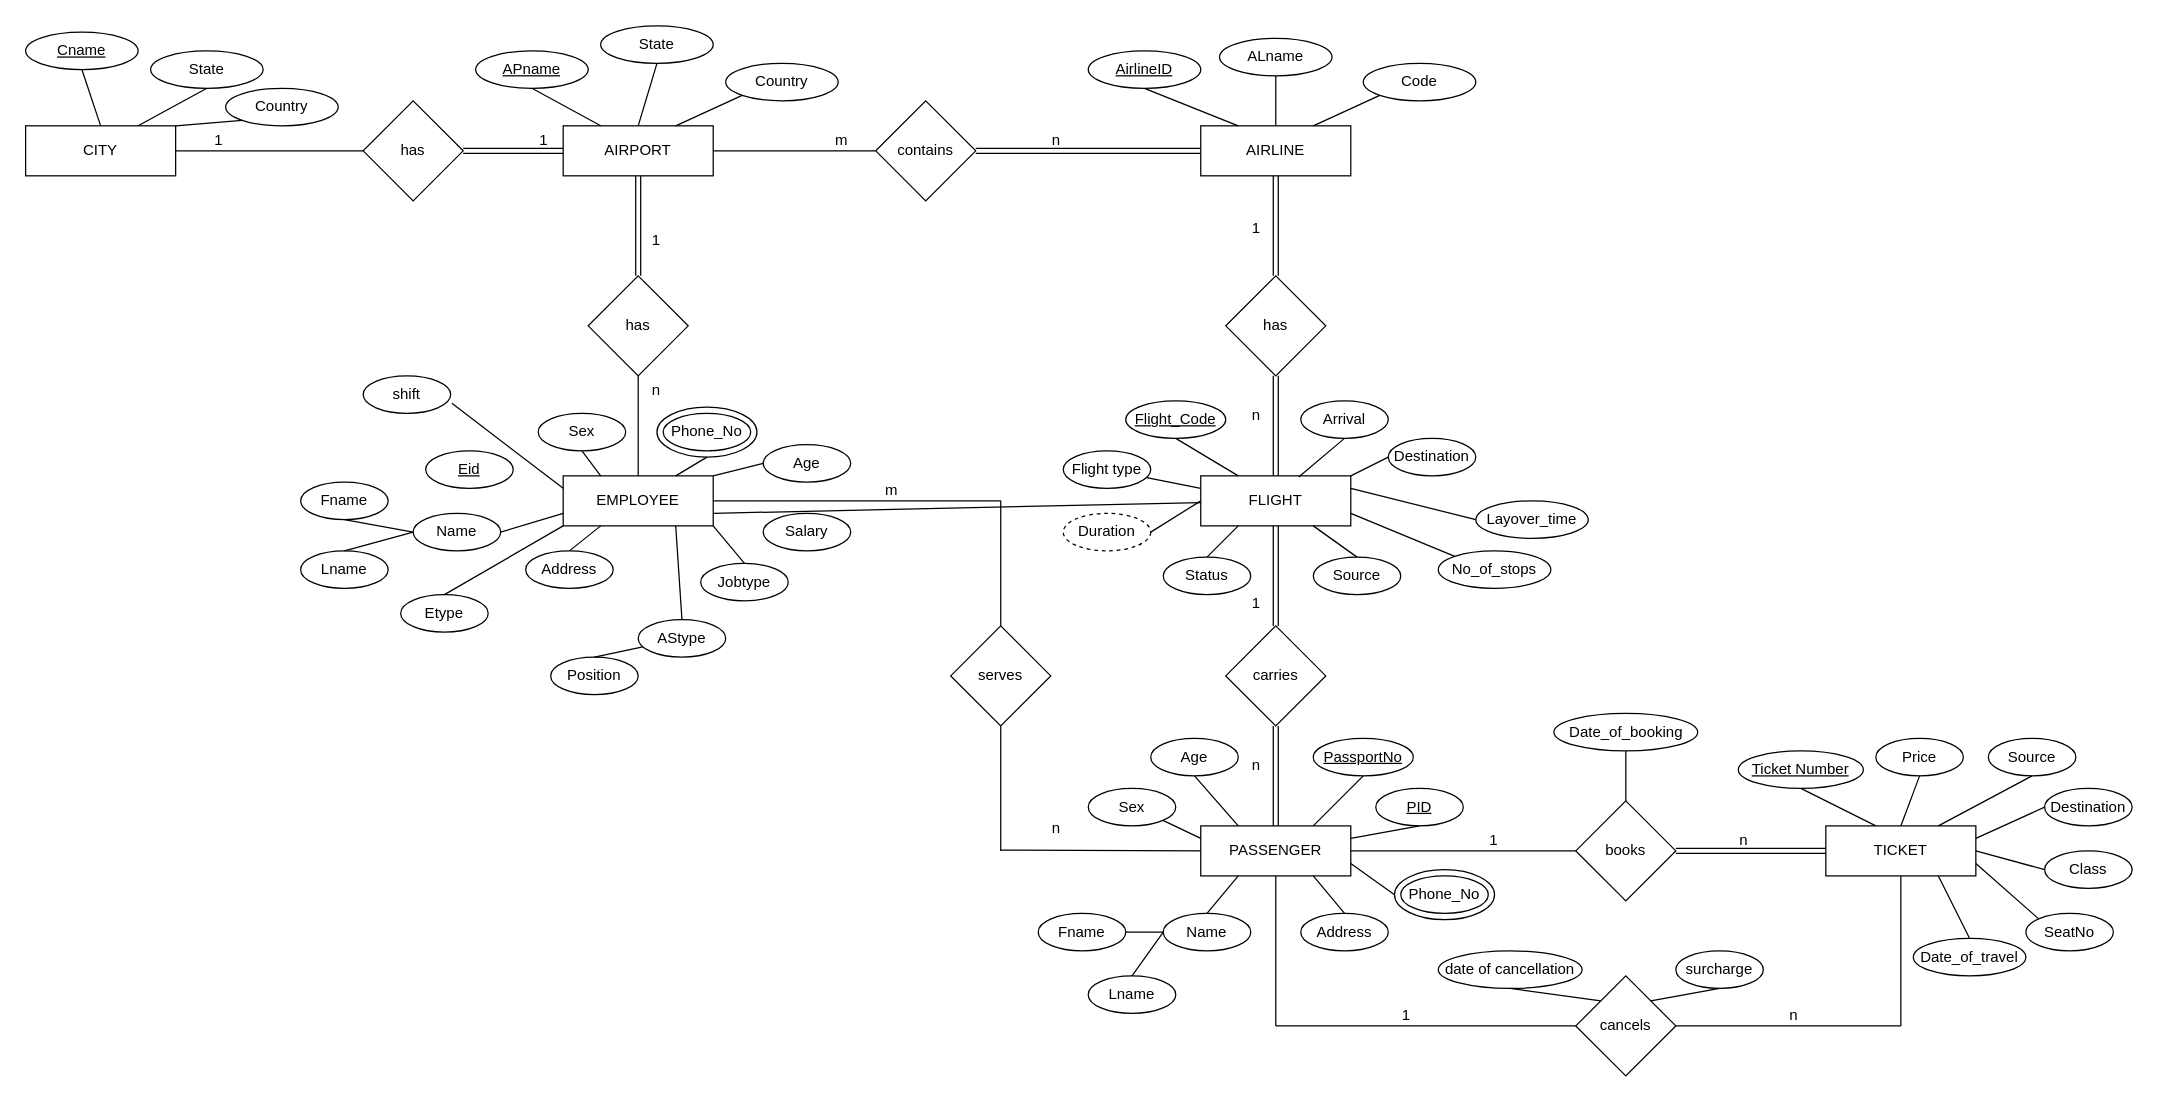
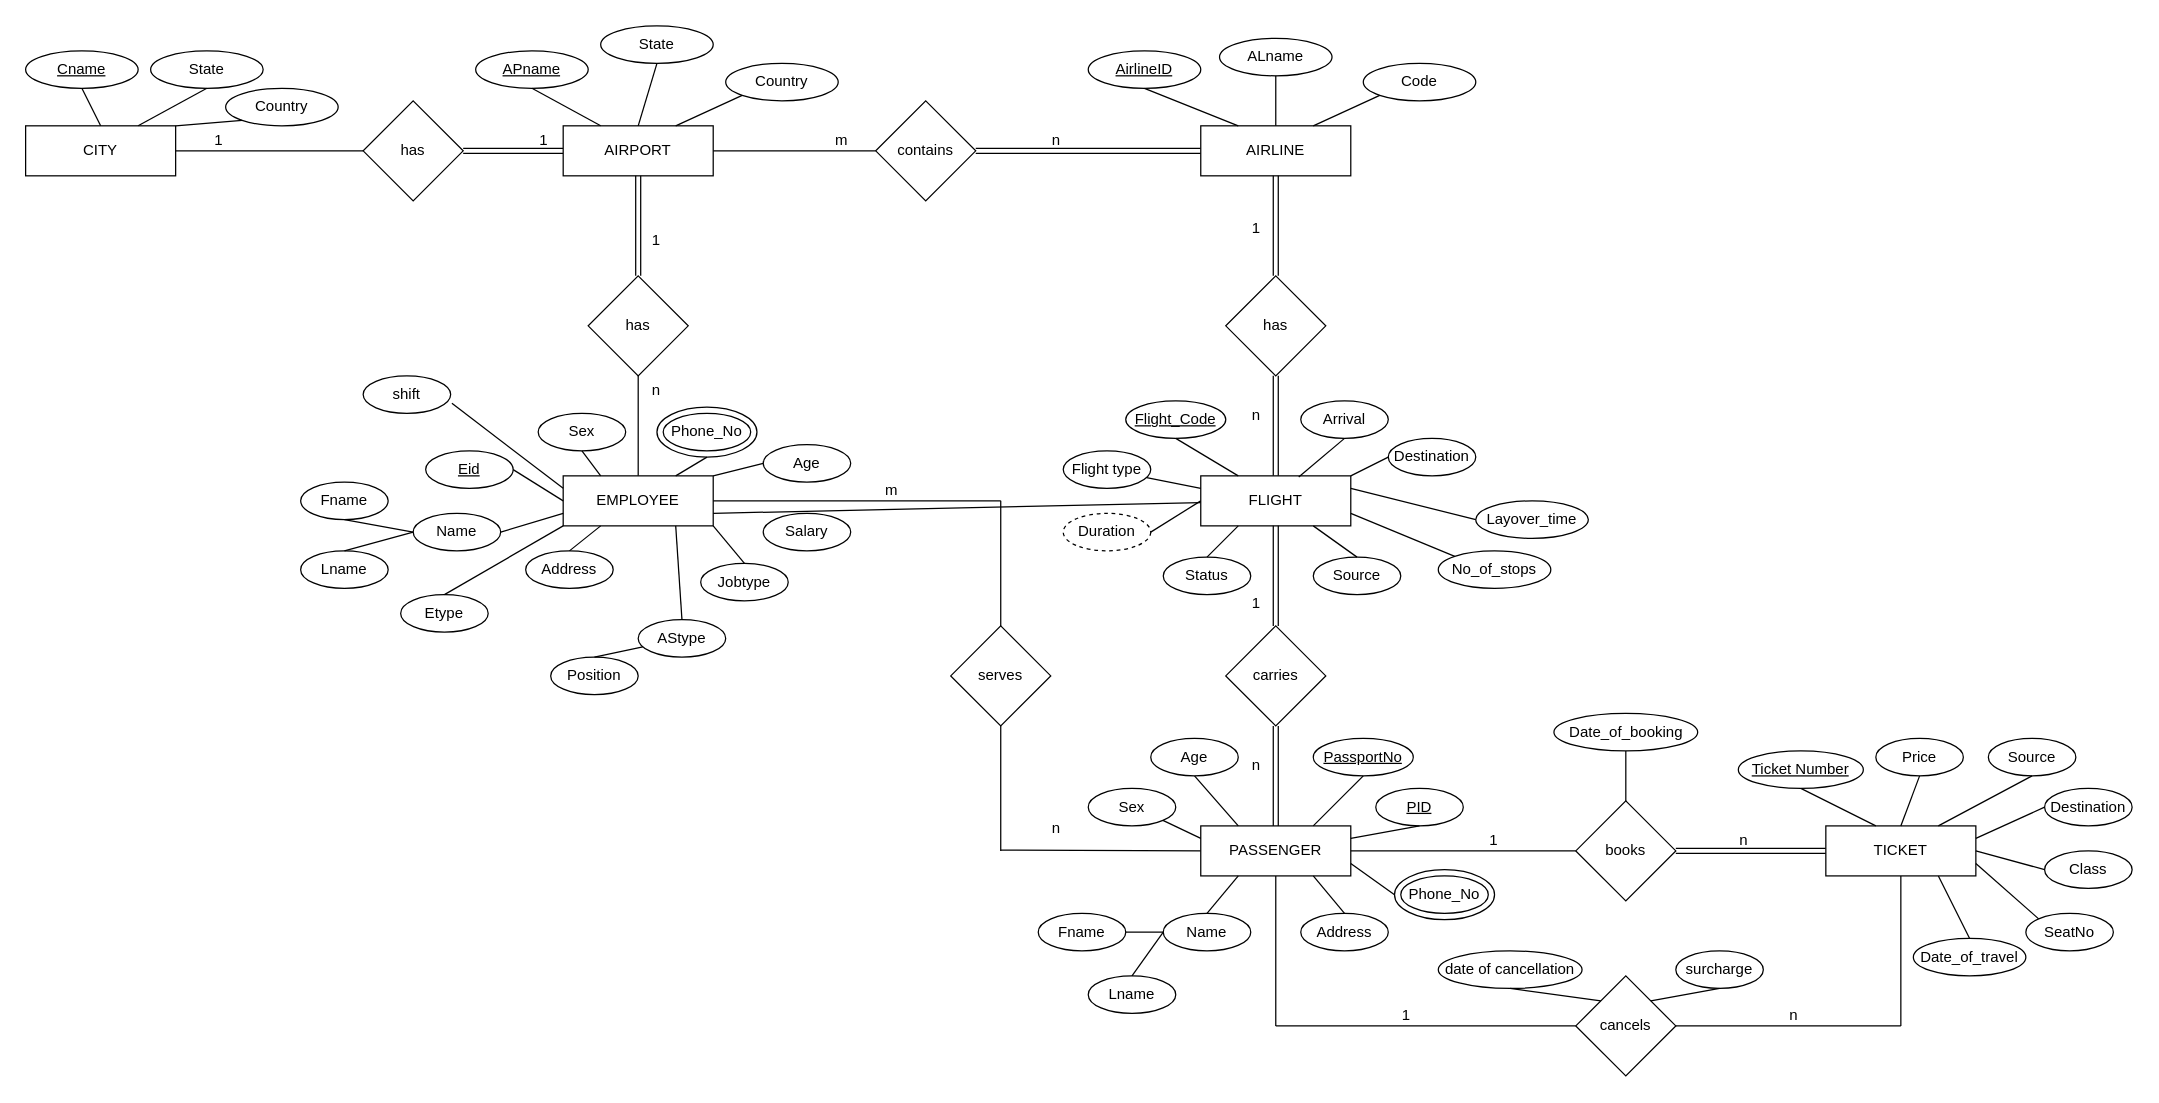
node "Cname": moved (82, 51) -> (82, 69)
edge "Eid" -- "EMPLOYEE": added
